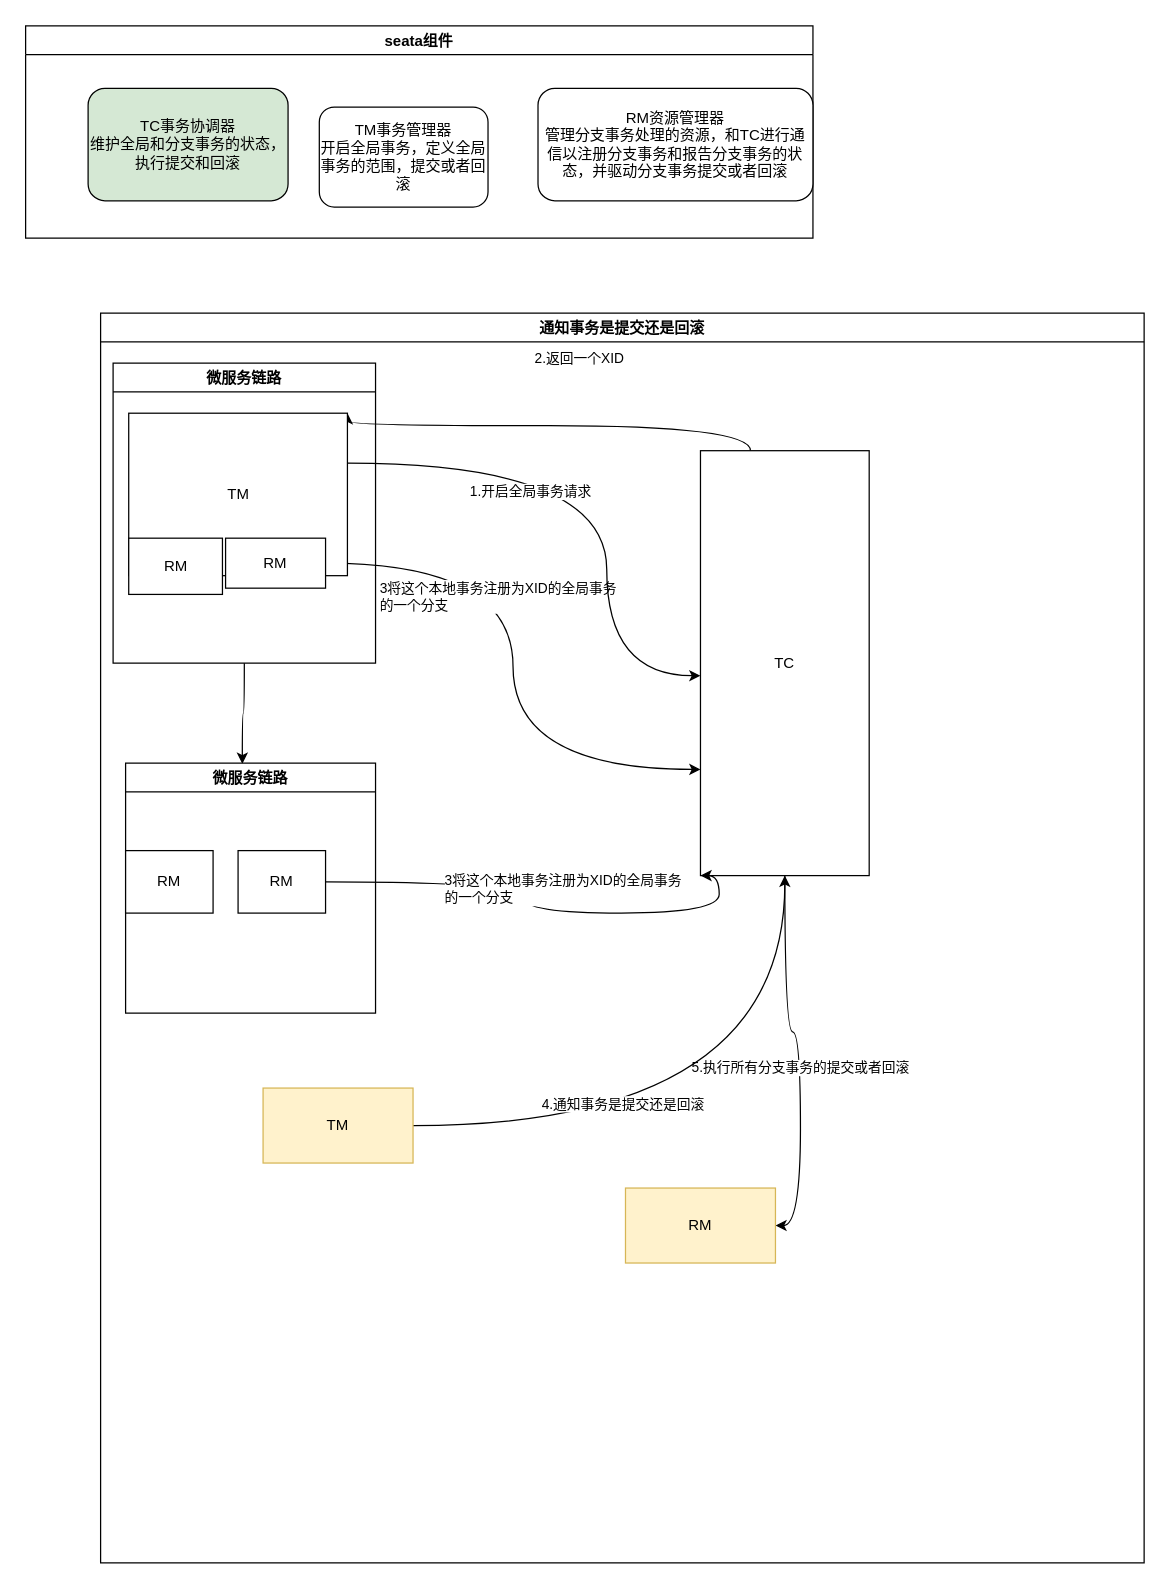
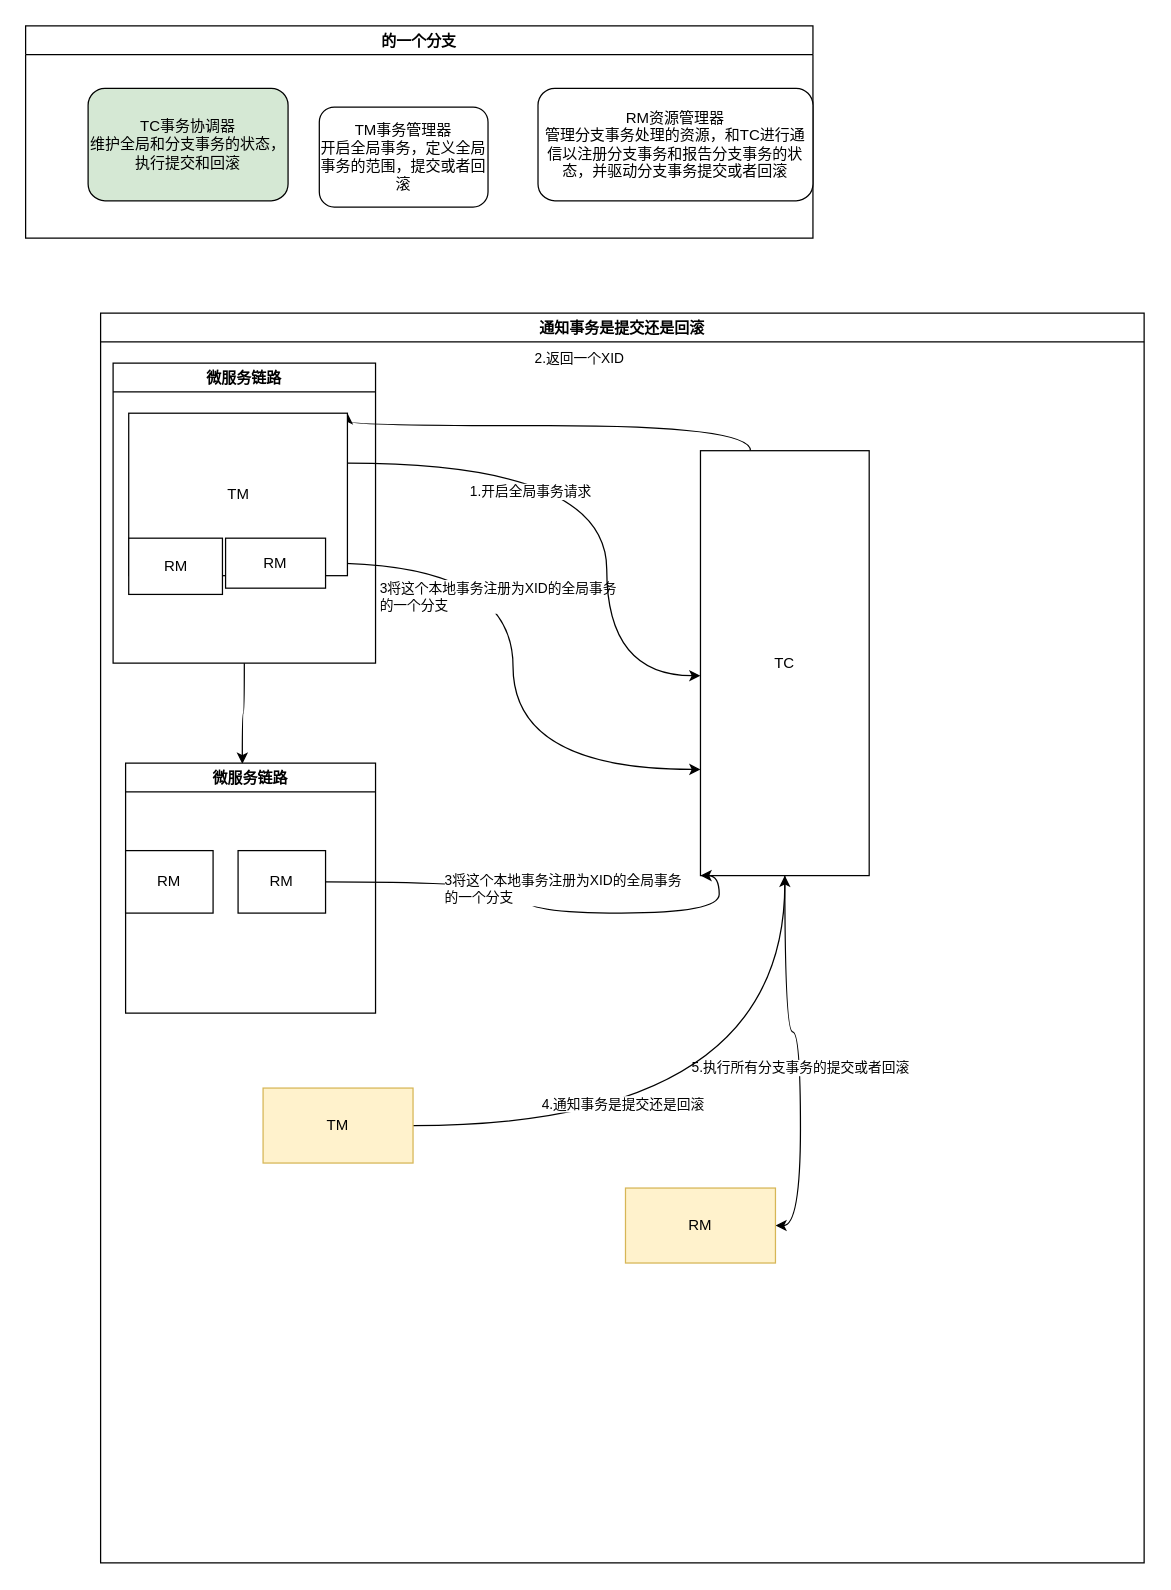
node "seata组件": label "seata组件" -> "的一个分支"
